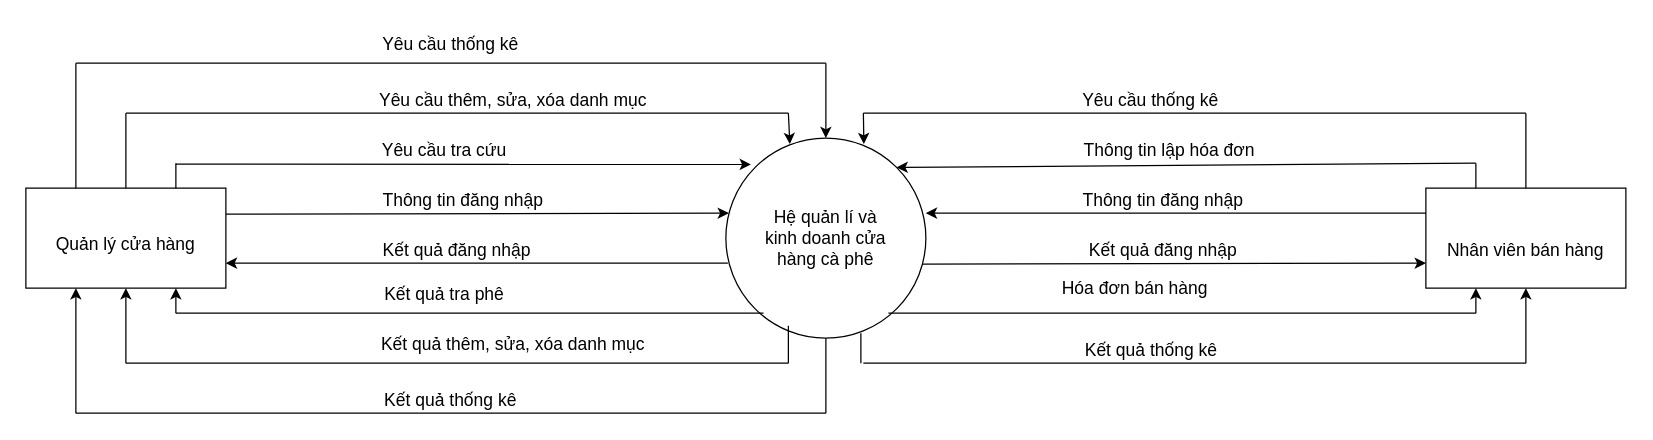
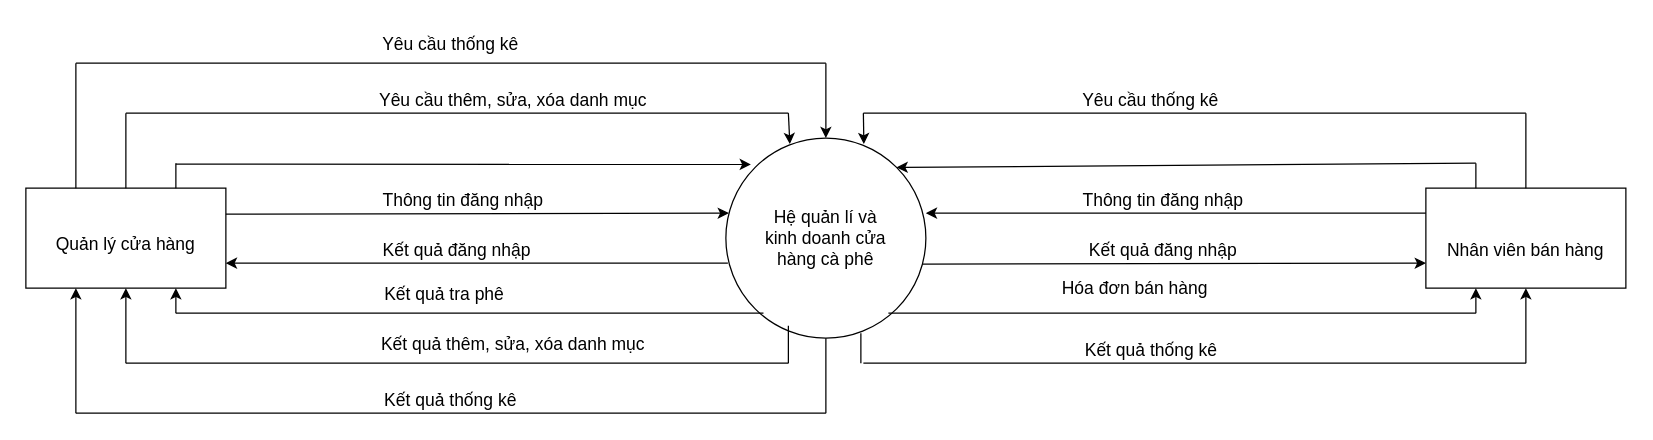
node "Yêu cầu tra cứu": removed
node "Thông tin lập hóa đơn": removed
